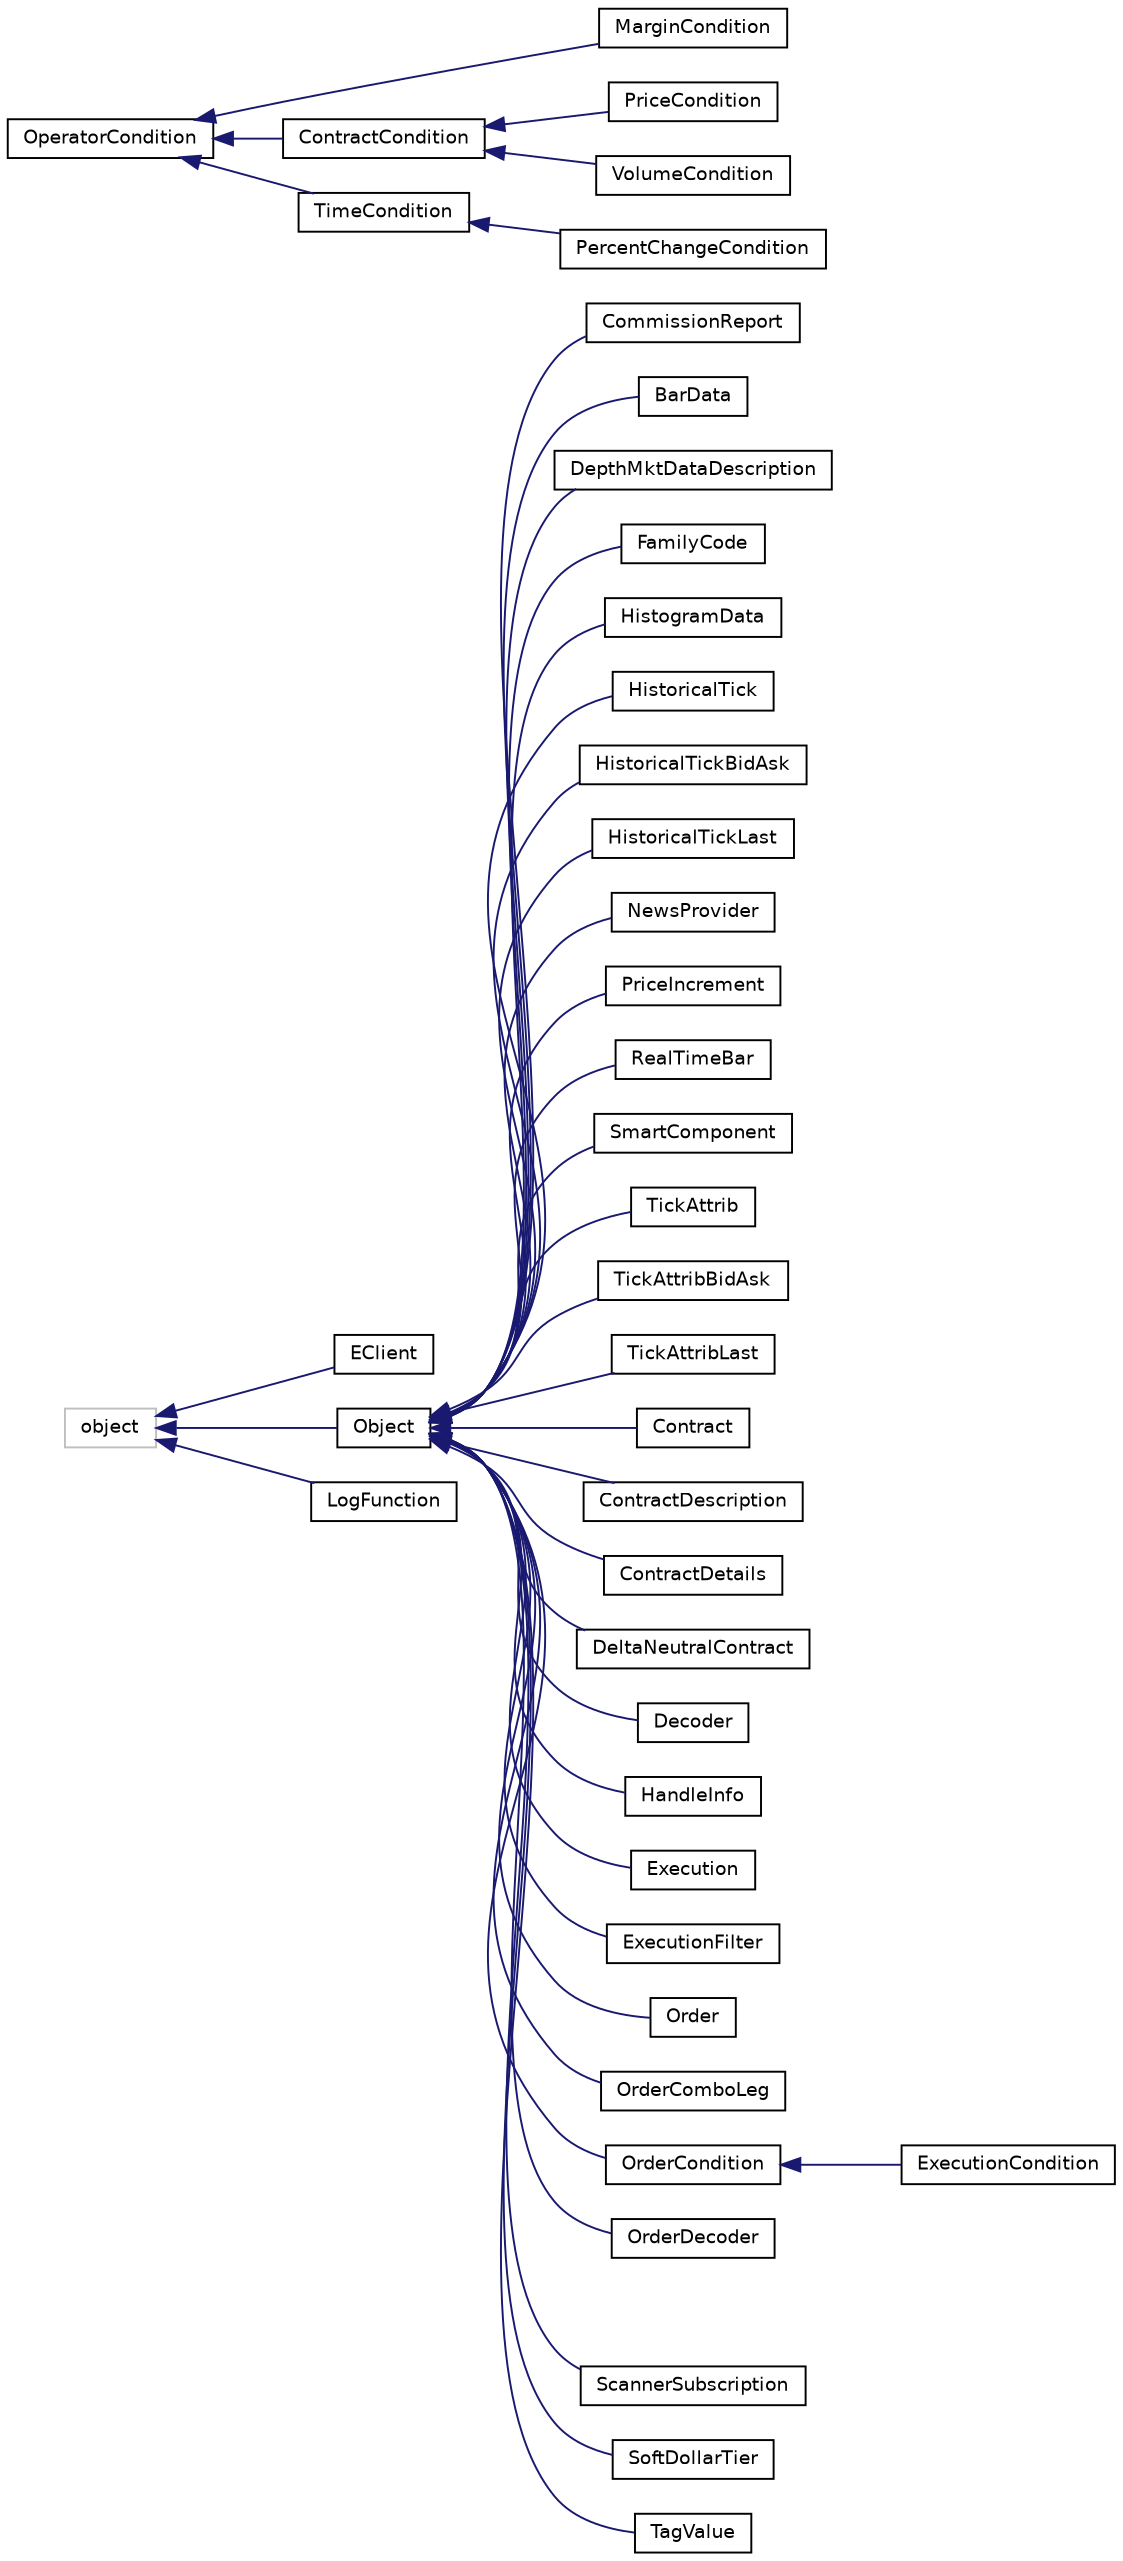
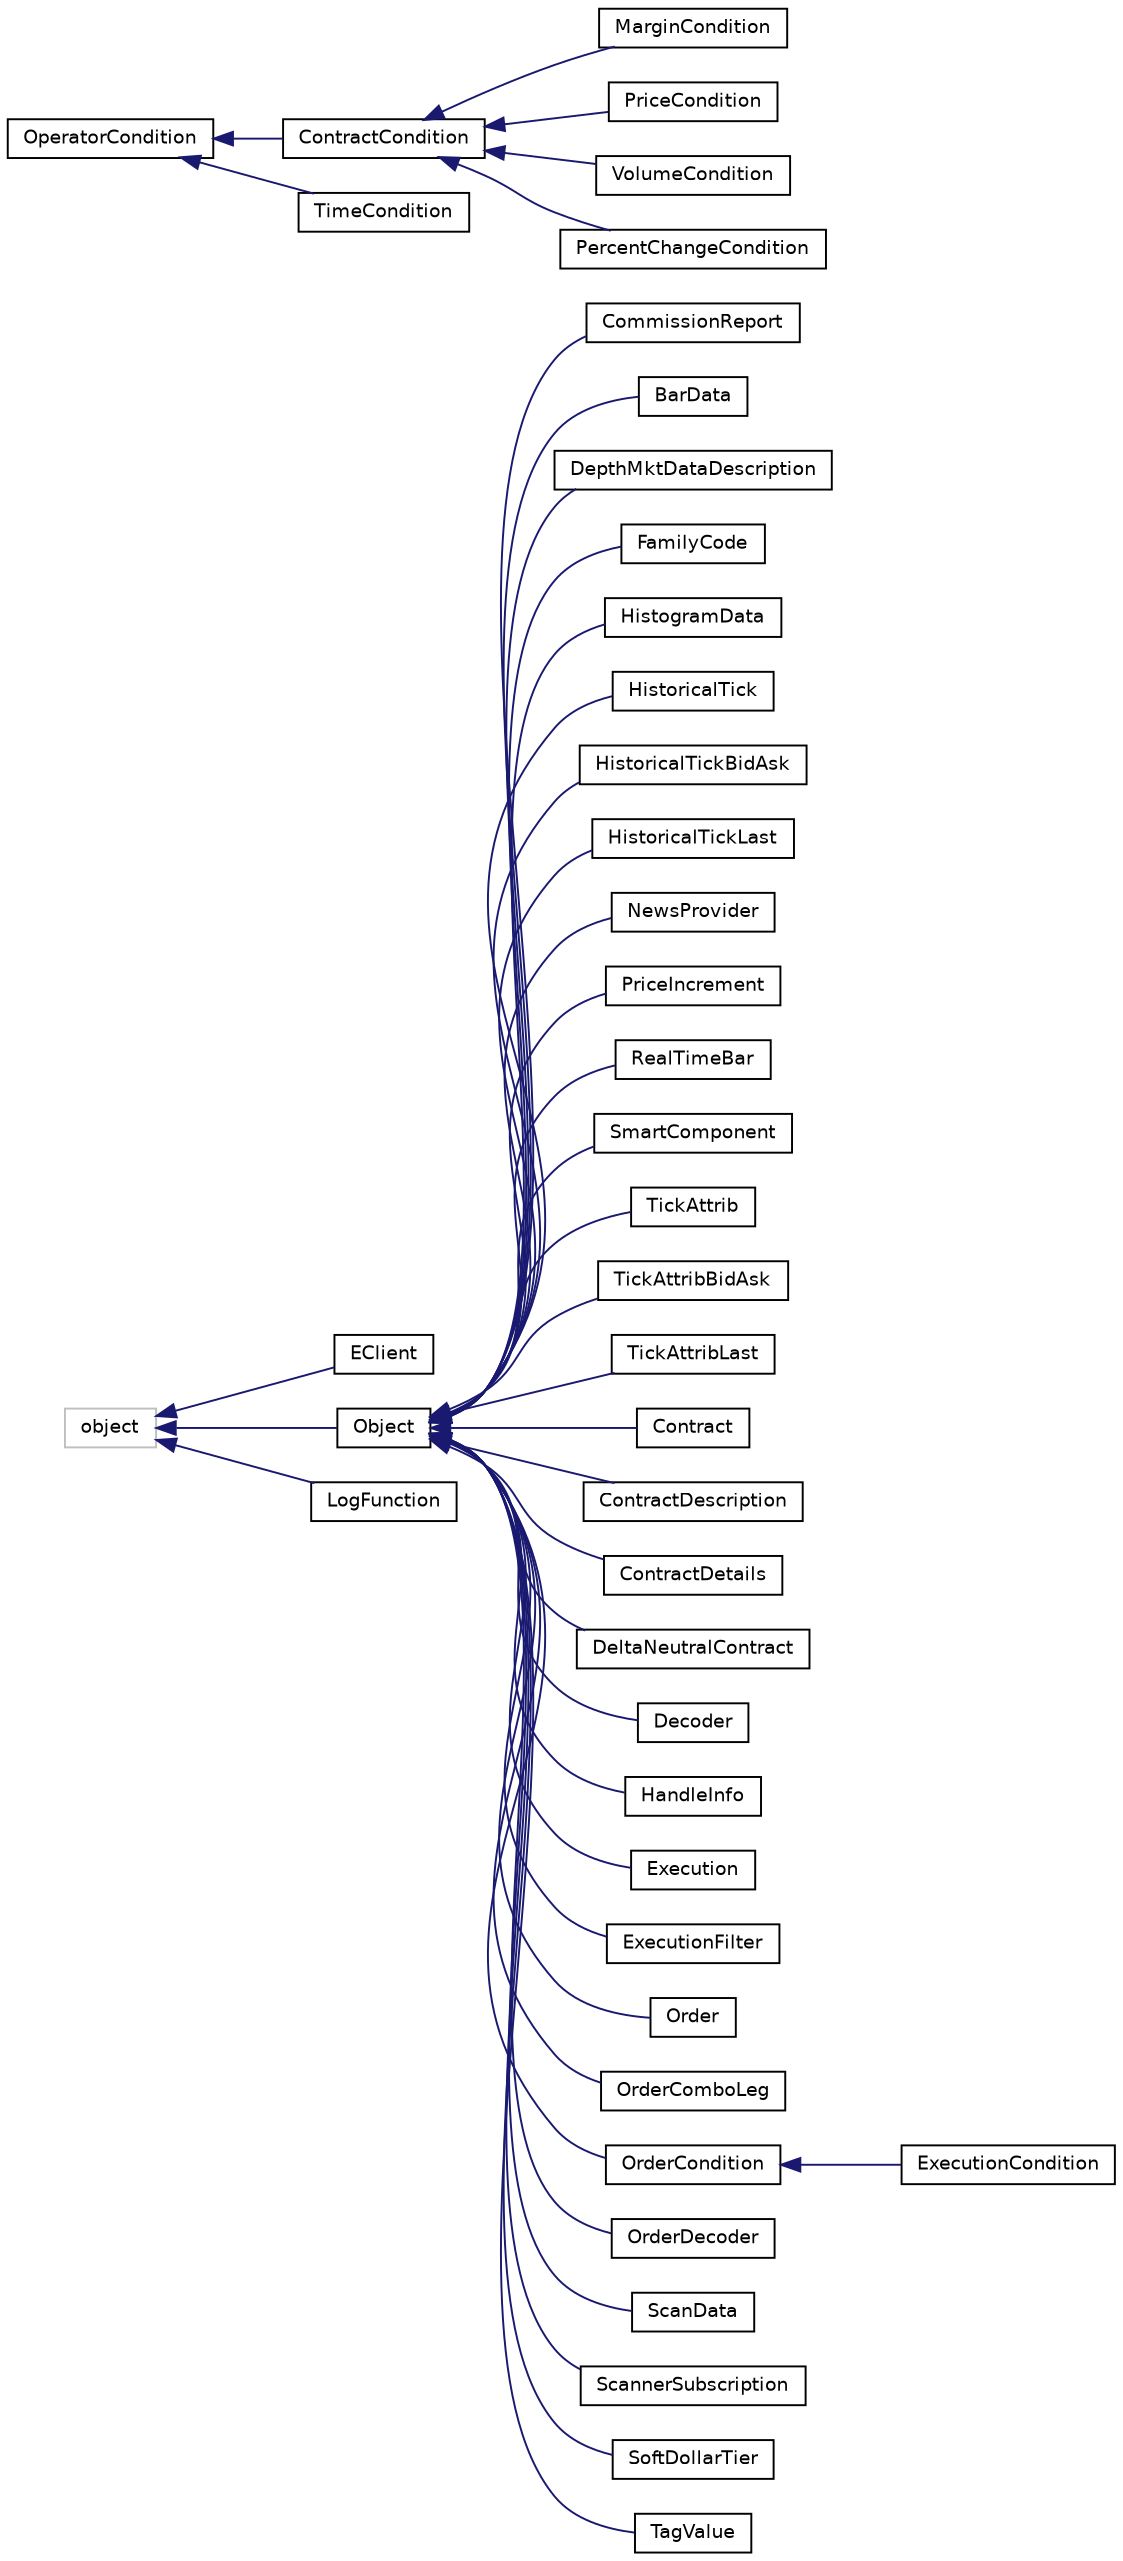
edge "MarginCondition" -> "OperatorCondition": now "MarginCondition" -> "ContractCondition"
edge "PercentChangeCondition" -> "TimeCondition": now "PercentChangeCondition" -> "ContractCondition"
node "ScanData": added
